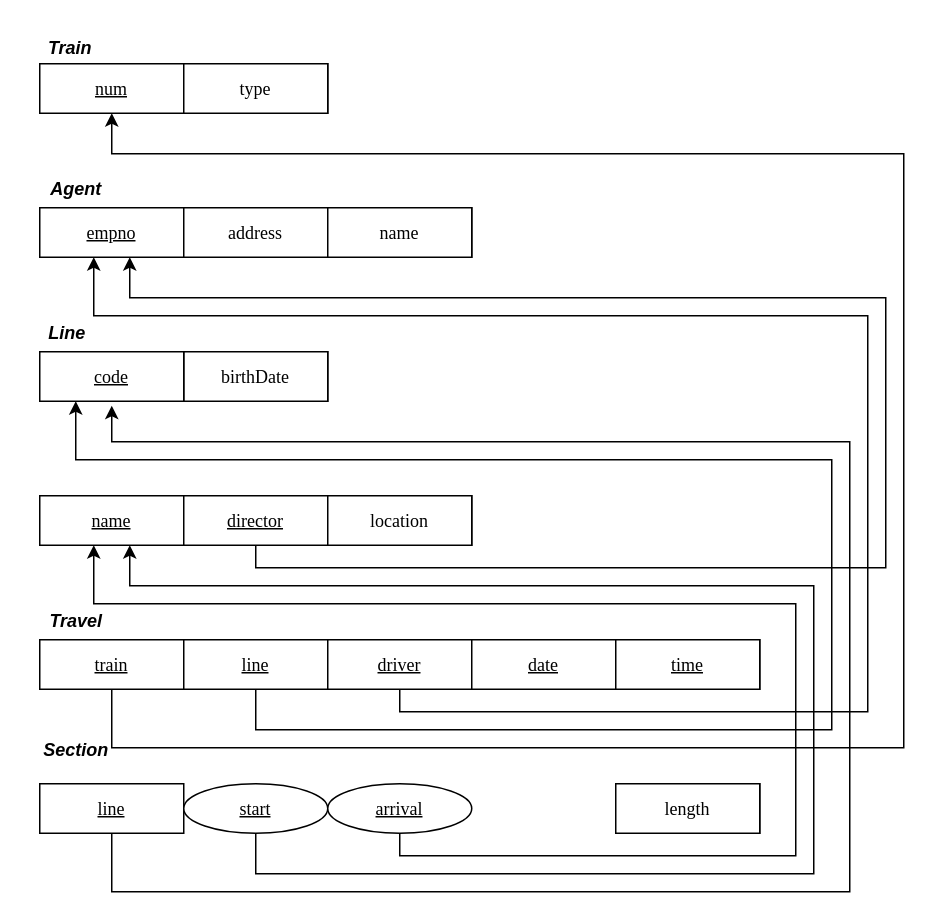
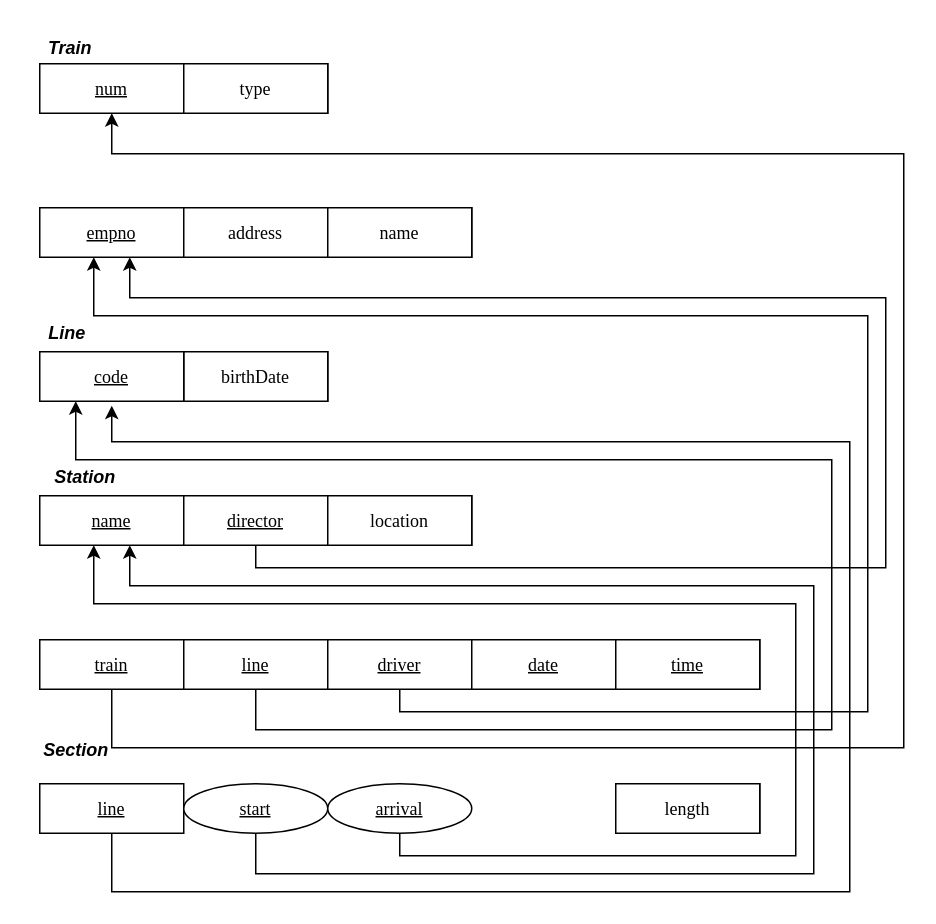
node "Agent": removed
node "Station": added
node "Travel": removed
